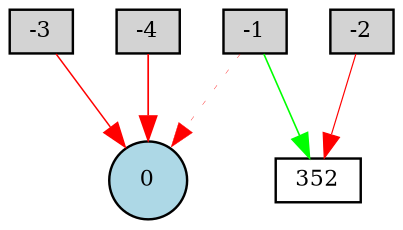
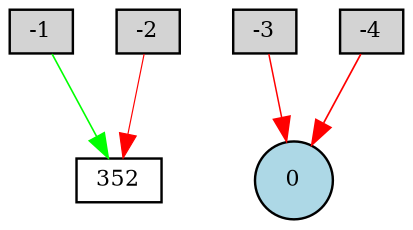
edge "-1" -> "0": removed
